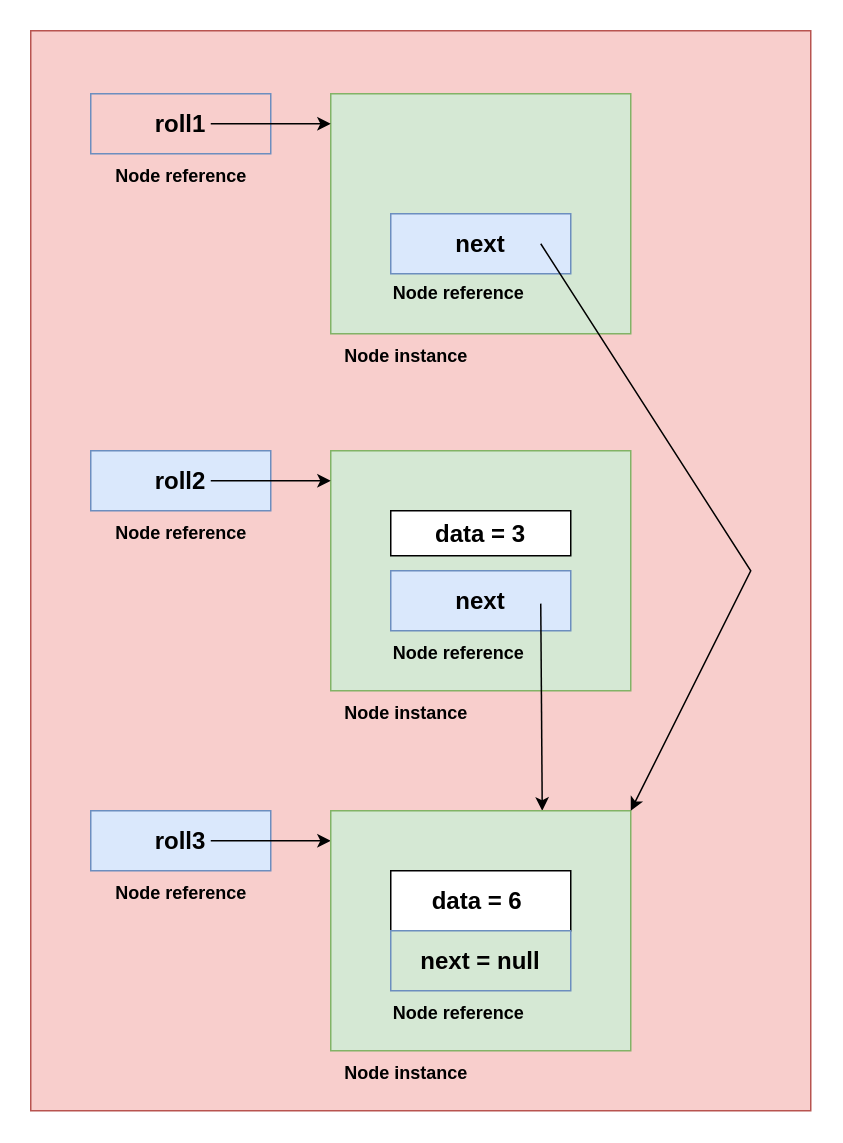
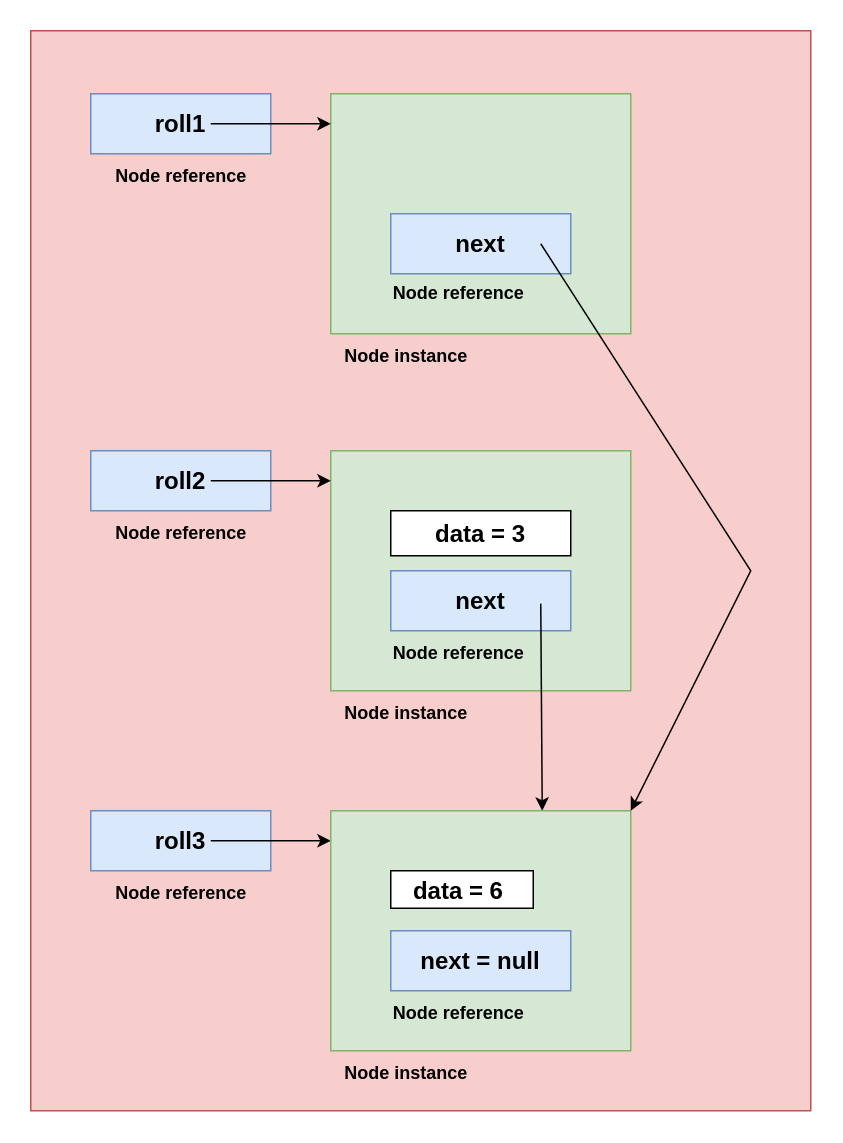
node "roll1": fillcolor #f8cecc -> #dae8fc
node "data = 6": size 180x60 -> 143x38
node "next = null": fillcolor #d5e8d4 -> #dae8fc
